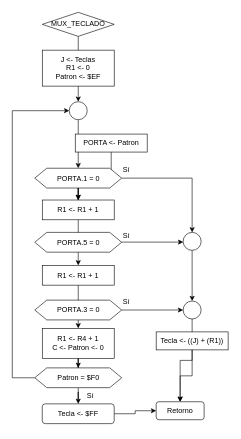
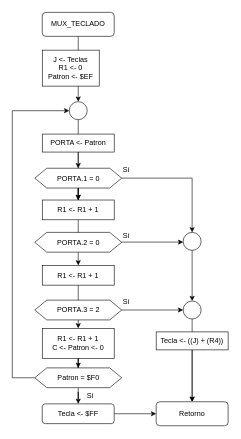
node "MUX_TECLADO": shape diamond -> rounded rectangle
node "J <- Teclas R1 <- 0 Patron <- $EF": size 72x36 -> 57x36
node "PORTA <- Patron": moved (111, 143) -> (78, 143)
node "PORTA.5 = 0": label "PORTA.5 = 0" -> "PORTA.2 = 0"
node "PORTA.3 = 0": label "PORTA.3 = 0" -> "PORTA.3 = 2"
node "Tecla <- ((J) + (R1))": label "Tecla <- ((J) + (R1))" -> "Tecla <- ((J) + (R4))"
node "R1 <- R4 + 1 C <- Patron <- 0": label "R1 <- R4 + 1 C <- Patron <- 0" -> "R1 <- R1 + 1 C <- Patron <- 0"
node "Retorno": size 48x18 -> 72x24
